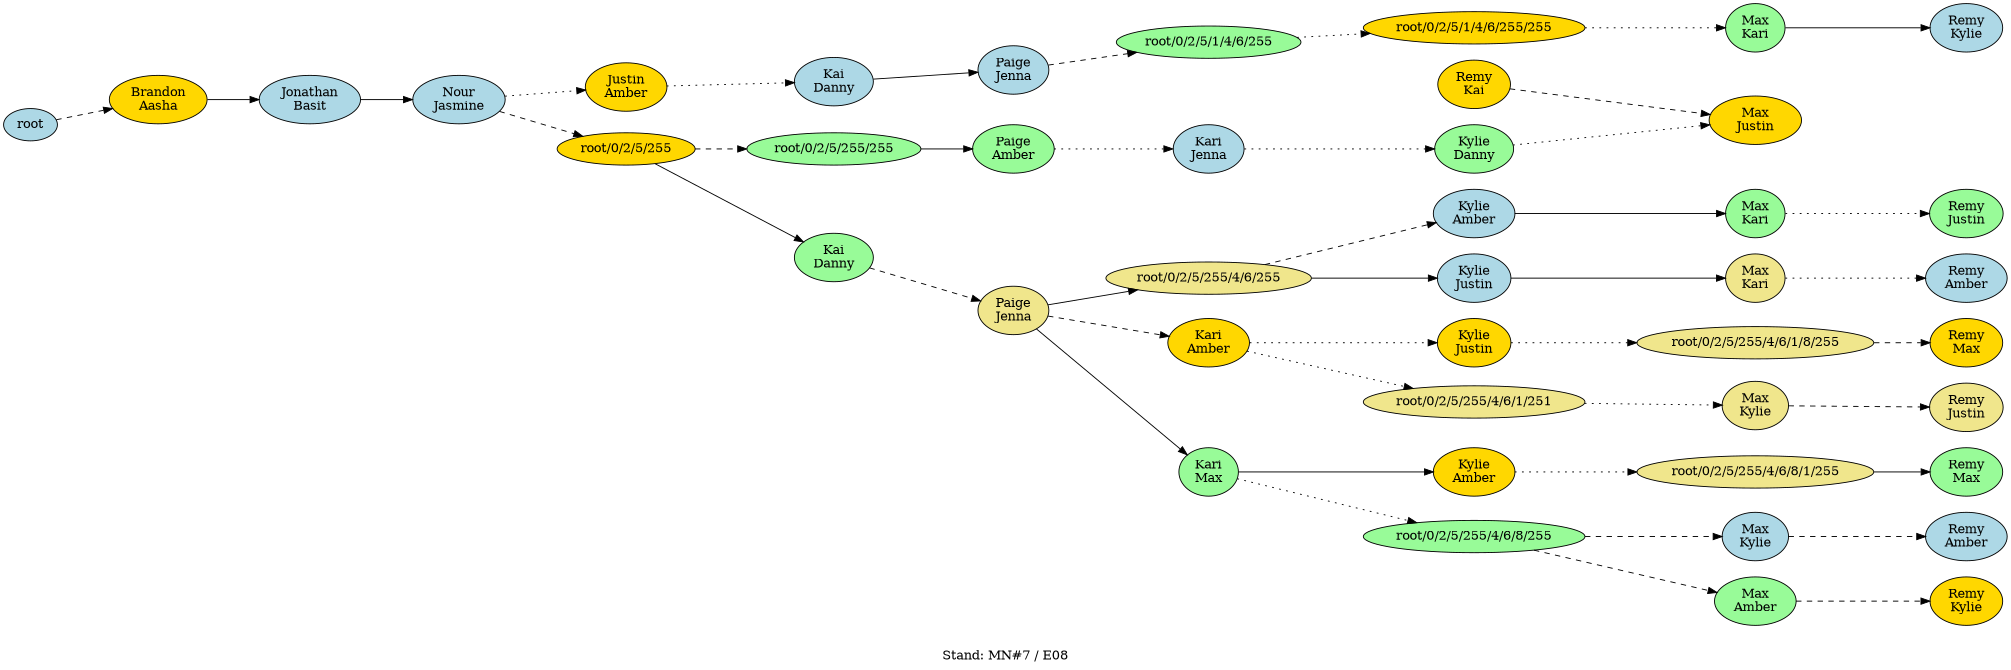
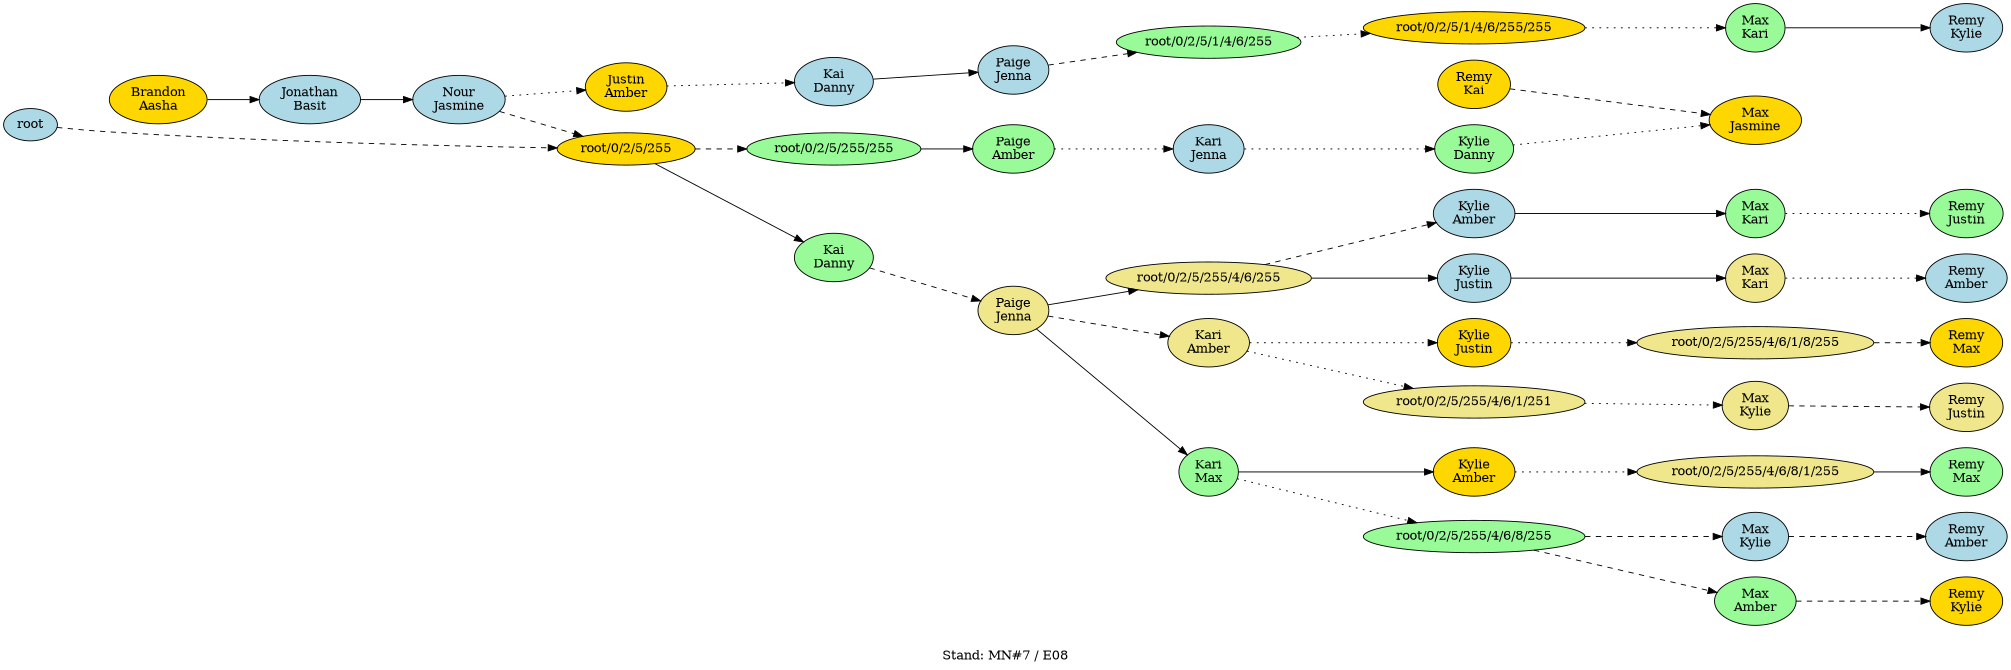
edge "root" -> "Brandon Aasha": now "root" -> "root/0/2/5/255"
node "Max Justin": label "Max Justin" -> "Max Jasmine"
node "Kari Amber": fillcolor gold -> khaki
